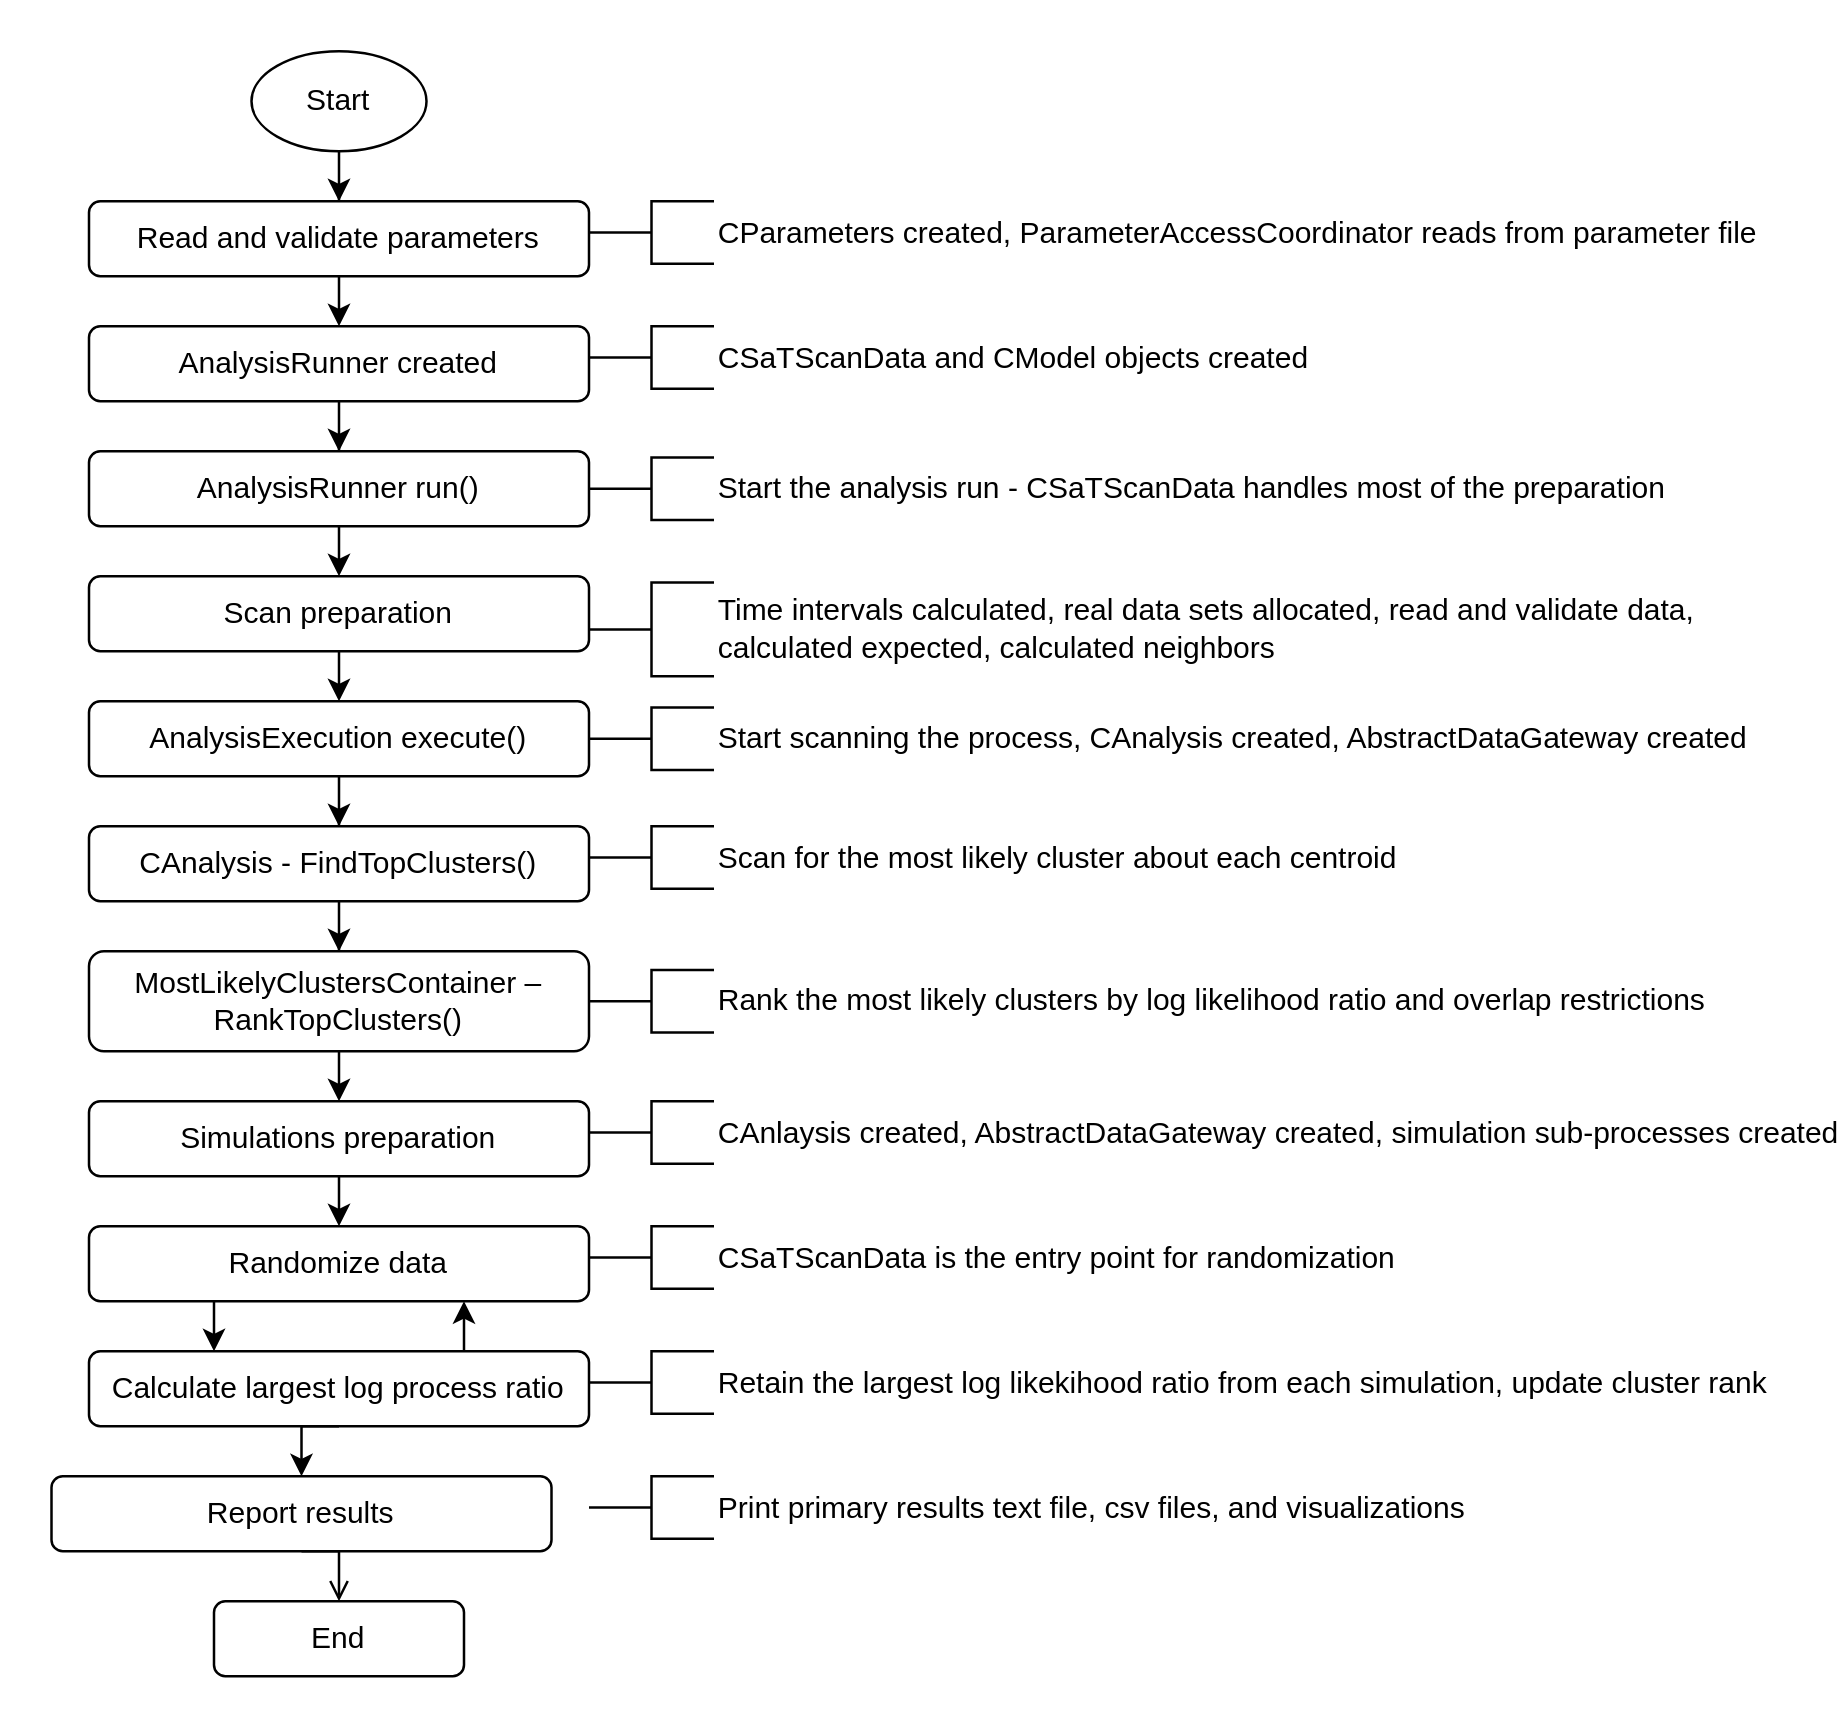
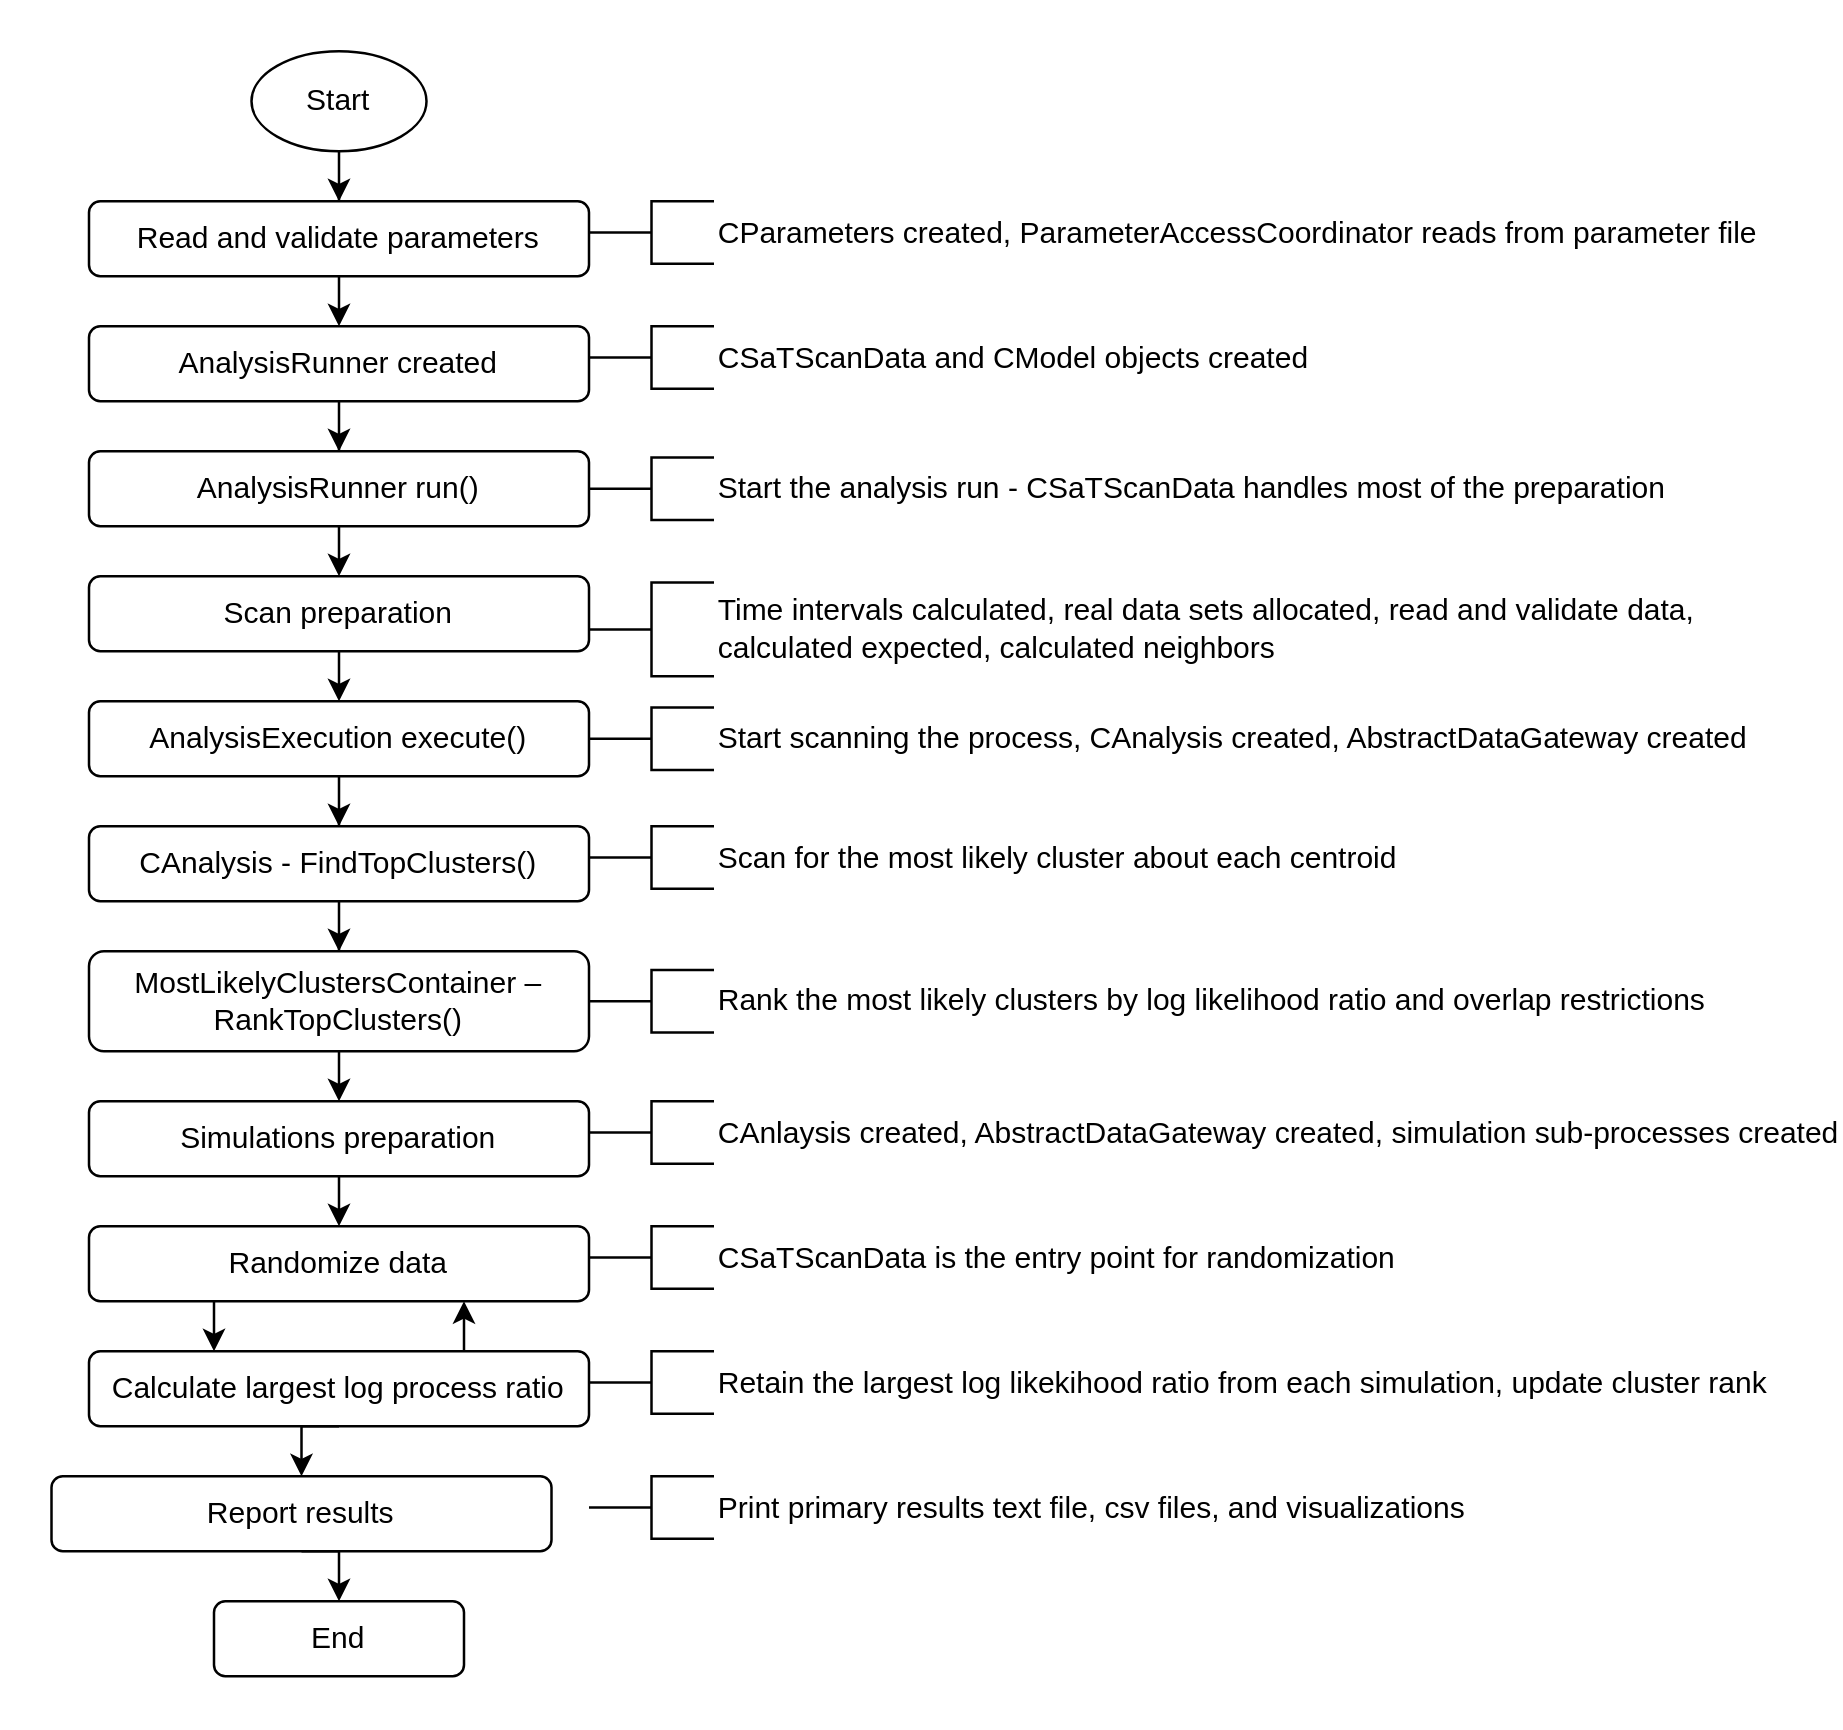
edge "Report results" -> "End": arrowhead open -> classic
